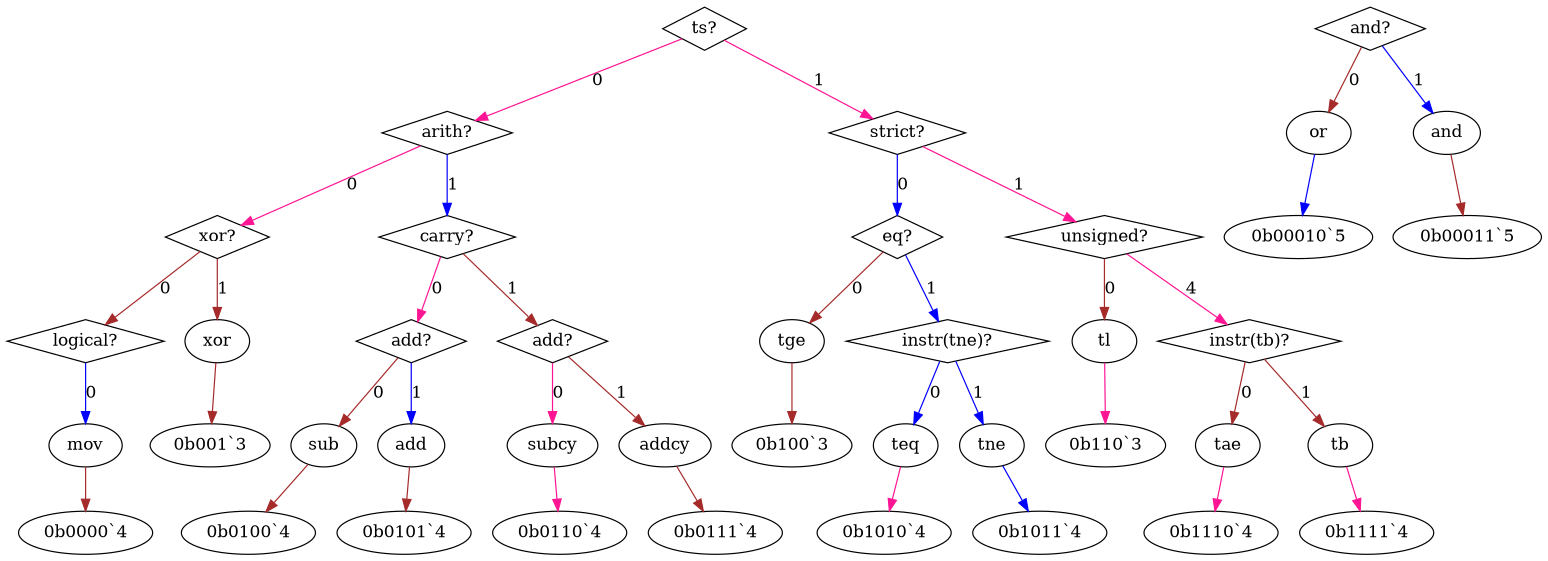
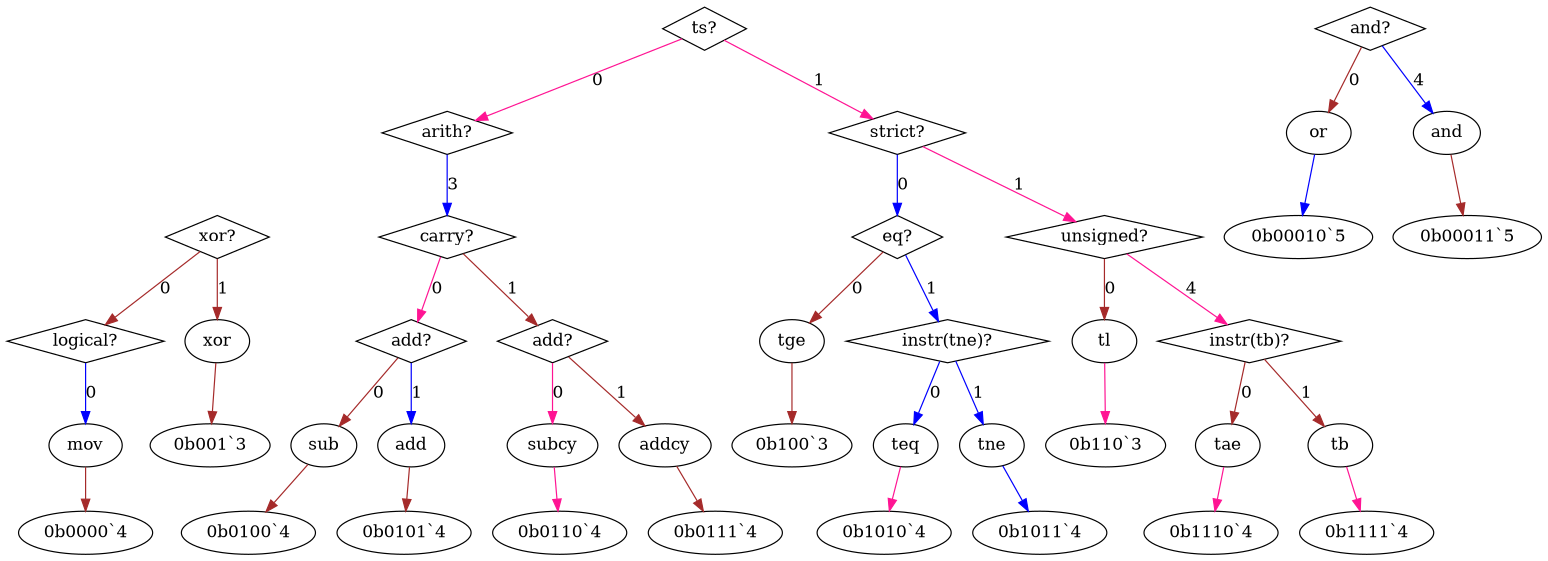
edge "and?" -> "and": label "1" -> "4"
edge "arith?" -> "xor?": removed, label "0"
edge "arith?" -> "carry?": label "1" -> "3"
